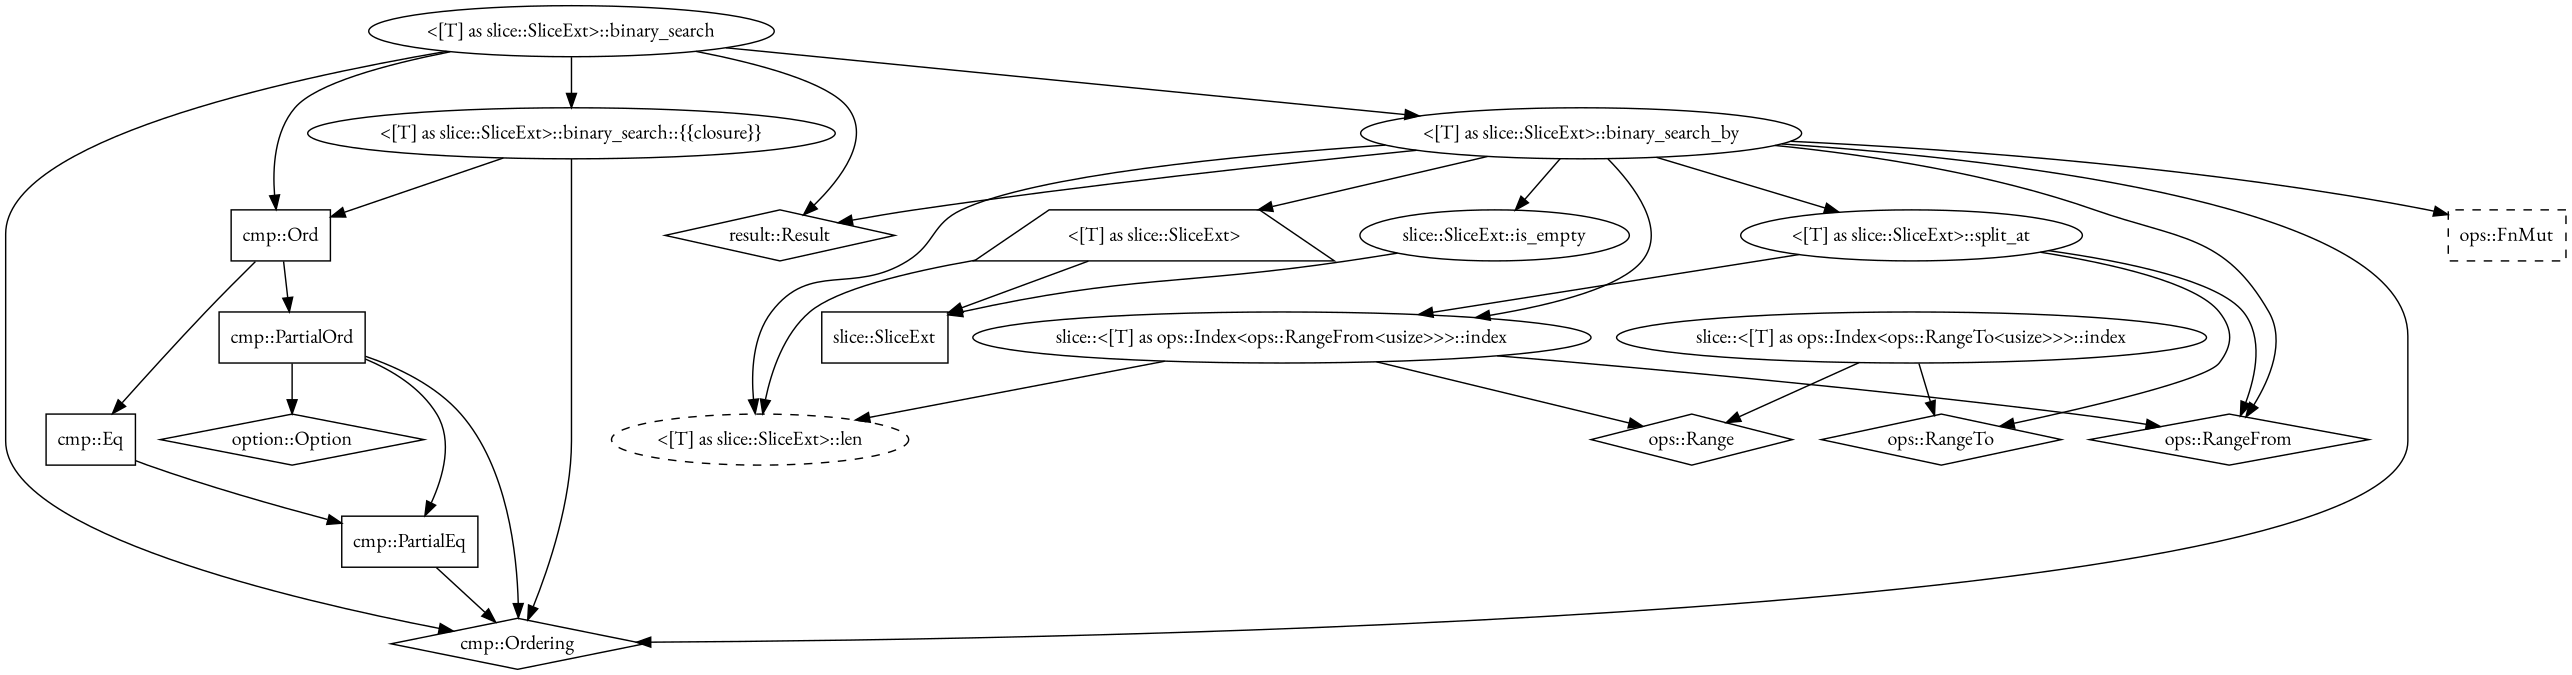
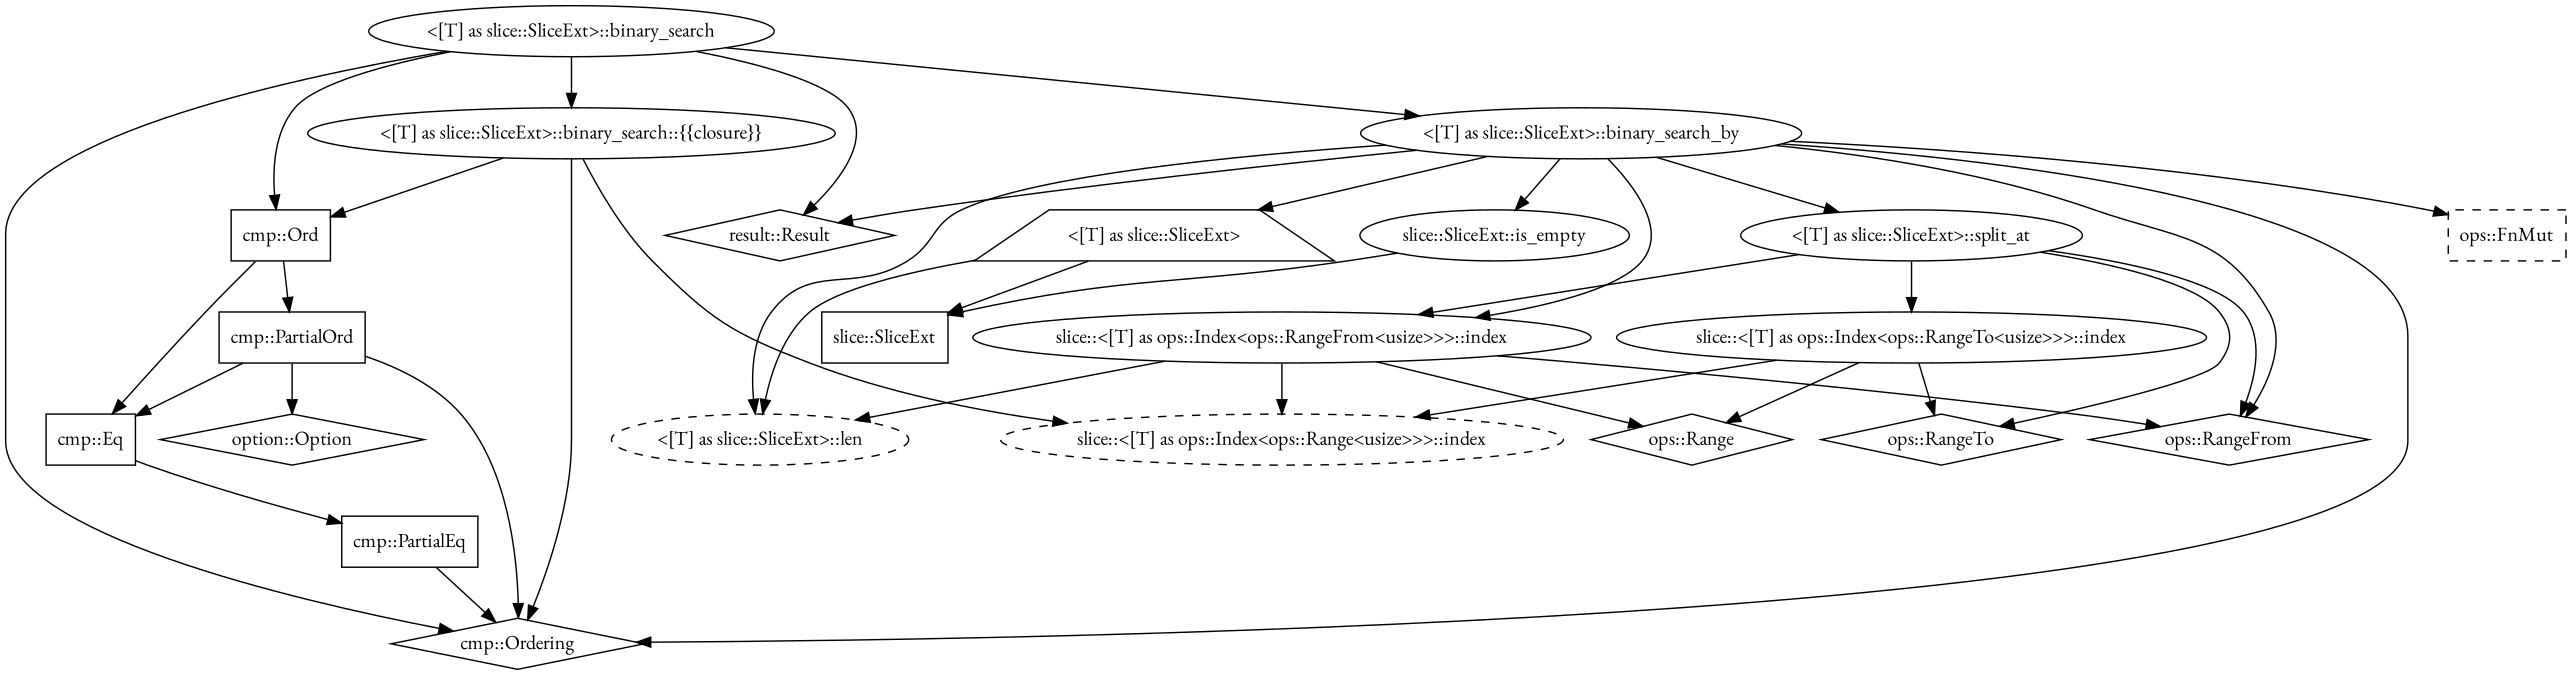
edge "<[T] as slice::SliceExt>::split_at" -> "slice::<[T] as ops::Index<ops::RangeTo<usize>>>::index": added
edge "cmp::PartialOrd" -> "cmp::PartialEq": now "cmp::PartialOrd" -> "cmp::Eq"
node "slice::<[T] as ops::Index<ops::Range<usize>>>::index": added
